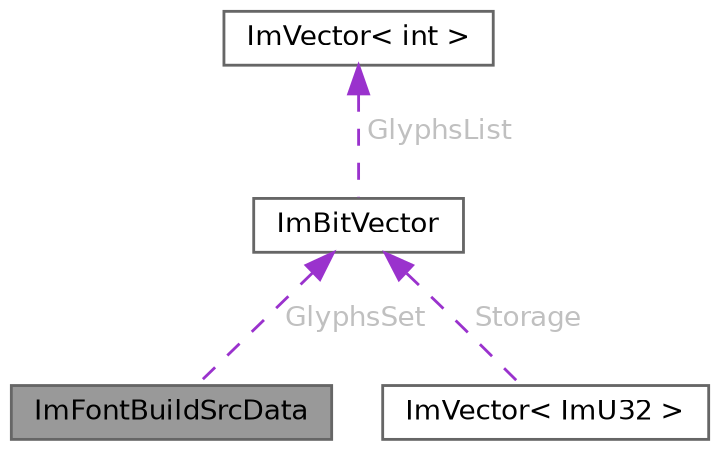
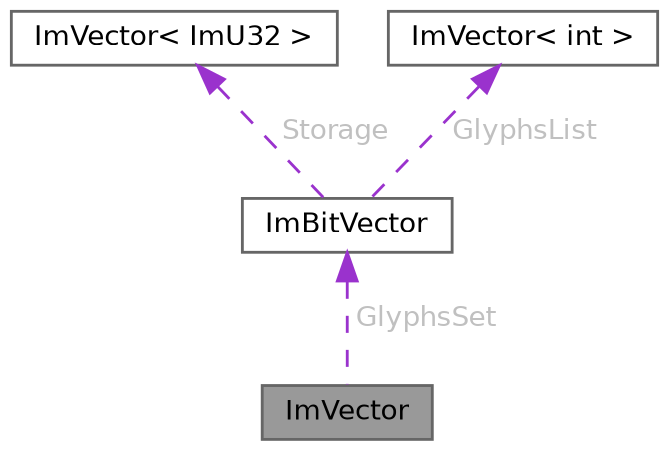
edge "ImVector< ImU32 >" -> "ImBitVector": reversed
node "ImFontBuildSrcData": label "ImFontBuildSrcData" -> "ImVector"
